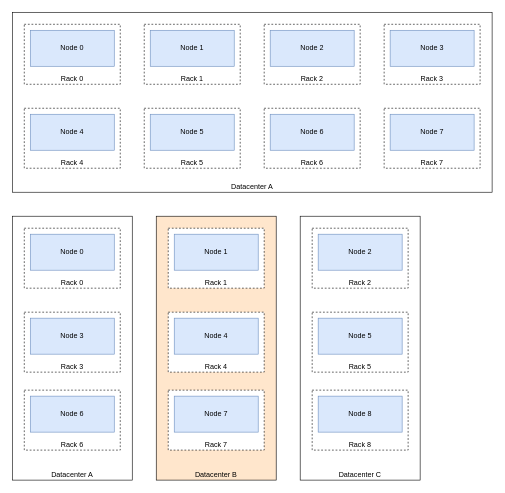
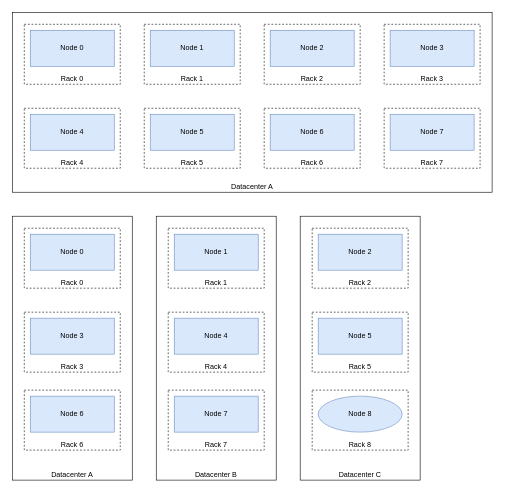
node "Node 8": shape rectangle -> ellipse
node "Datacenter B": fillcolor #ffe6cc -> #ffffff
